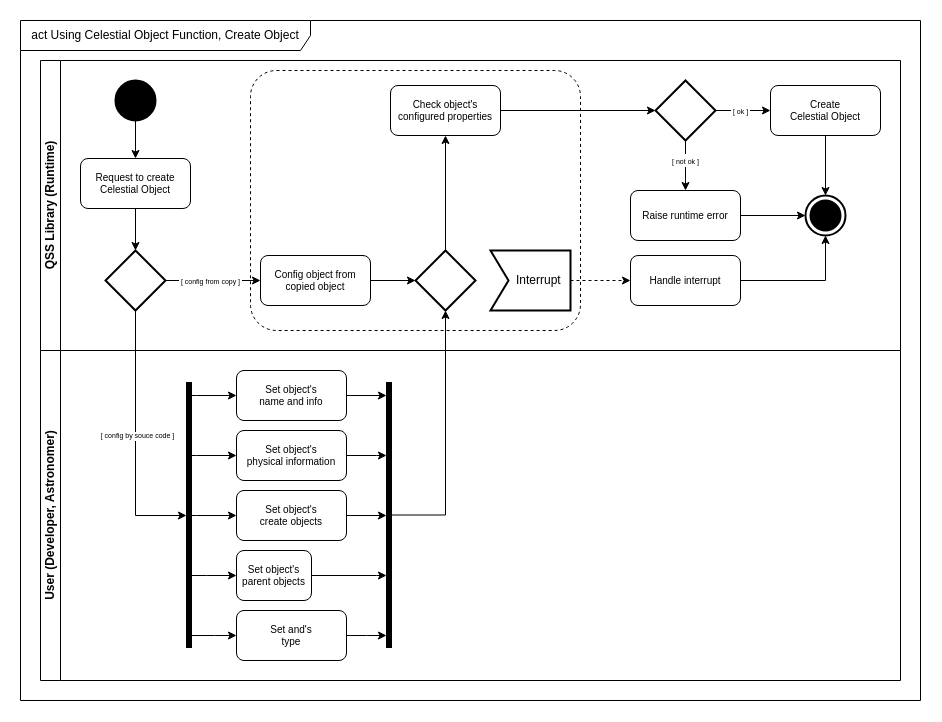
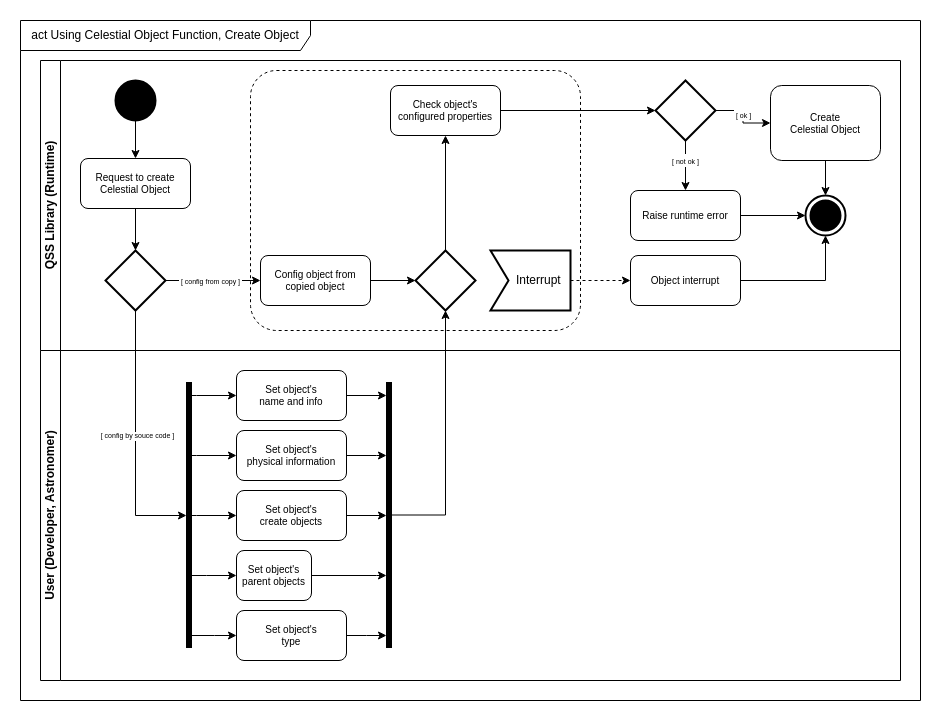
node "Create Celestial Object": size 110x50 -> 110x75
node "Handle interrupt": label "Handle interrupt" -> "Object interrupt"
node "Set and's type": label "Set and's type" -> "Set object's type"
